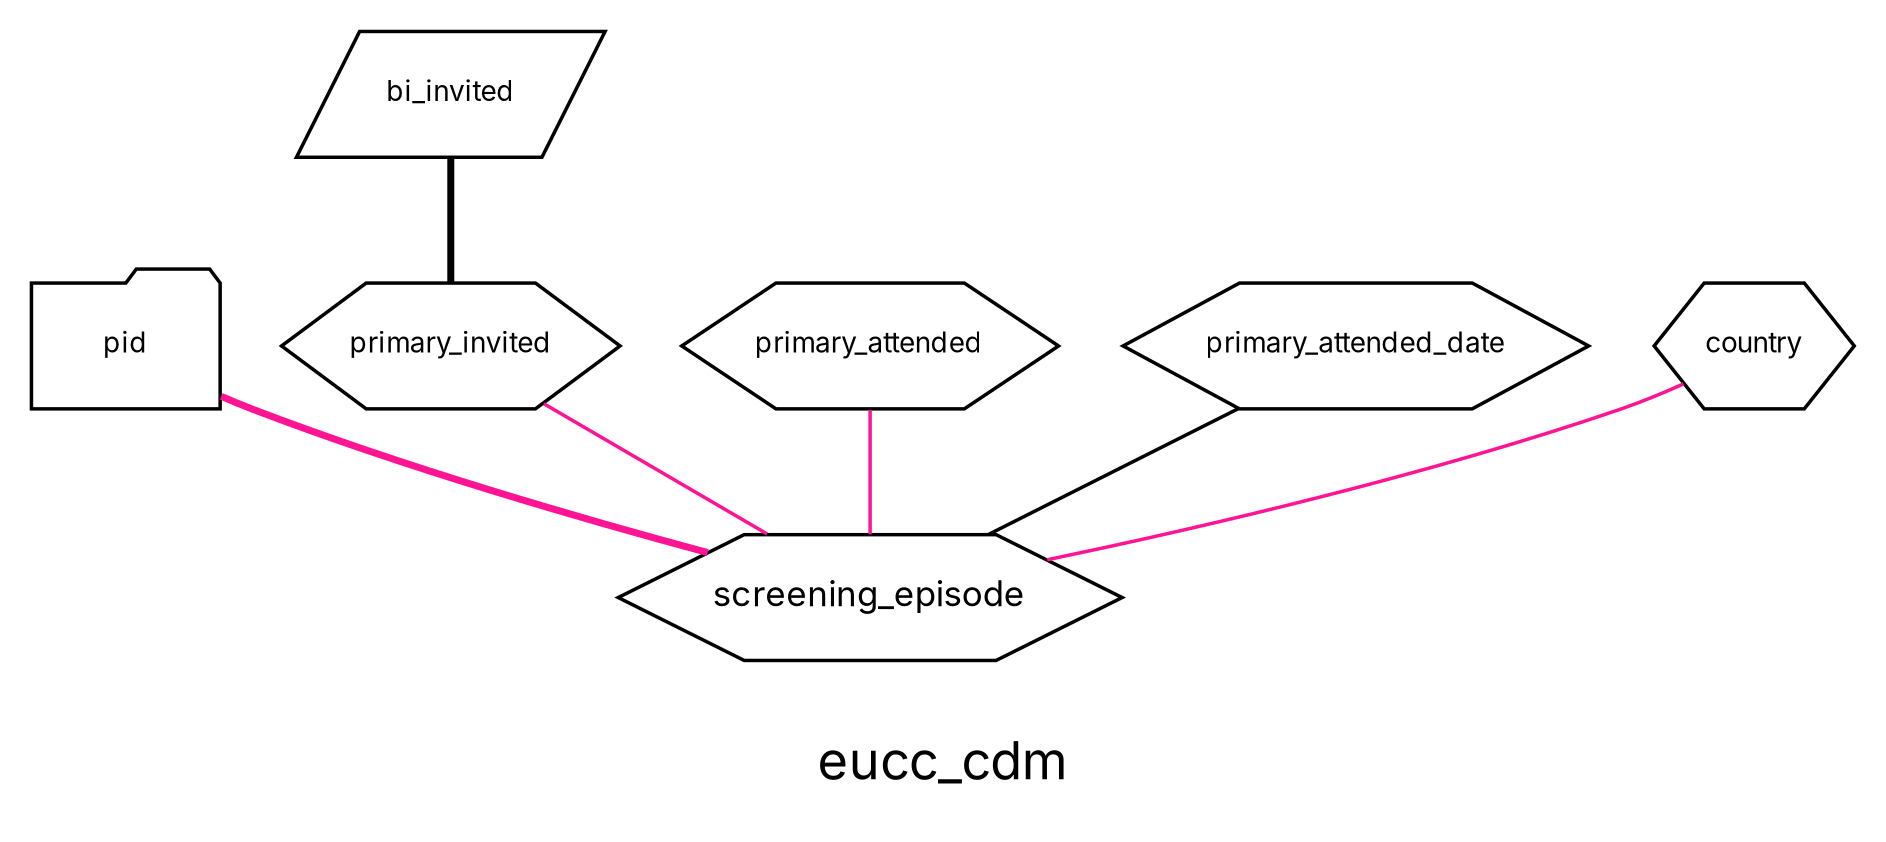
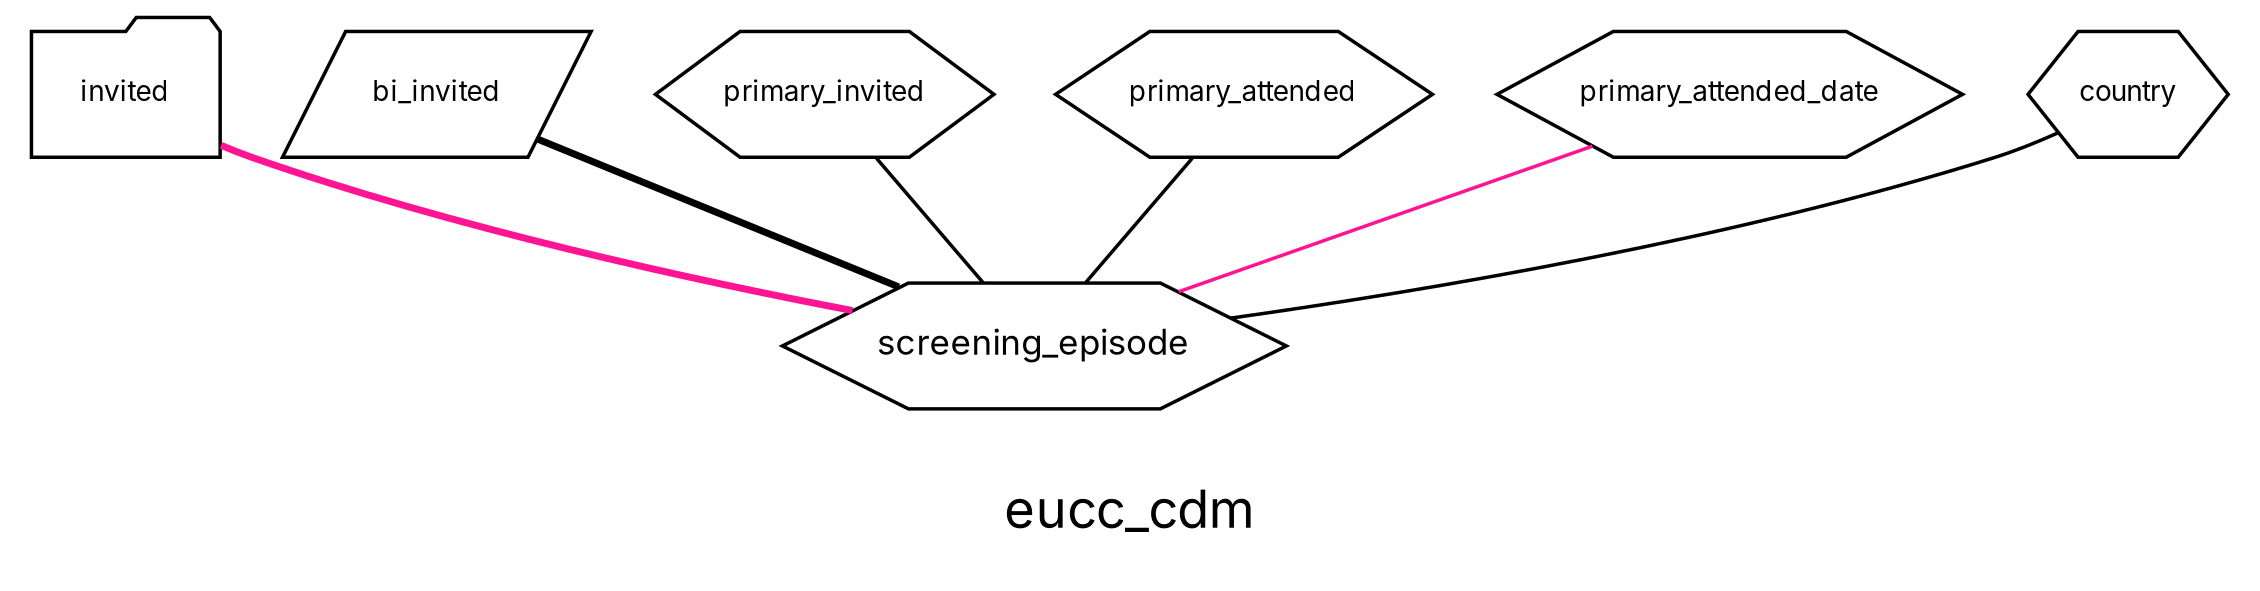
edge "bi_invited" -- "primary_invited": now "bi_invited" -- "screening_episode"
node "pid": label "pid" -> "invited"
edge "primary_invited" -- "screening_episode": color deeppink -> black
edge "primary_attended" -- "screening_episode": color deeppink -> black
edge "primary_attended_date" -- "screening_episode": color black -> deeppink
edge "country" -- "screening_episode": color deeppink -> black
